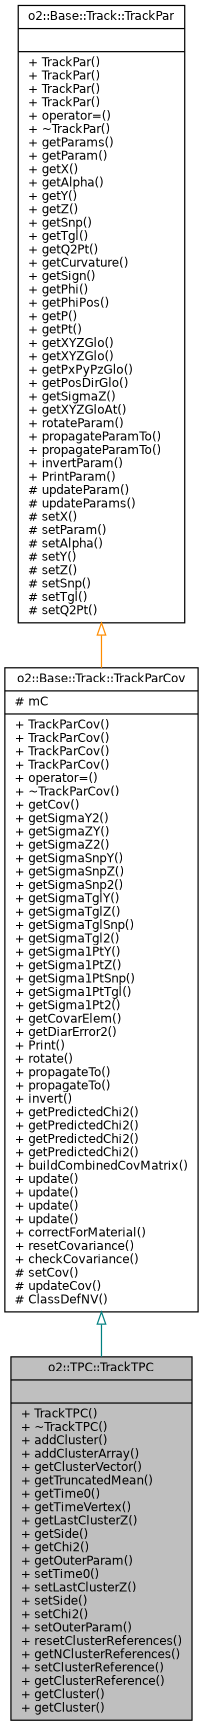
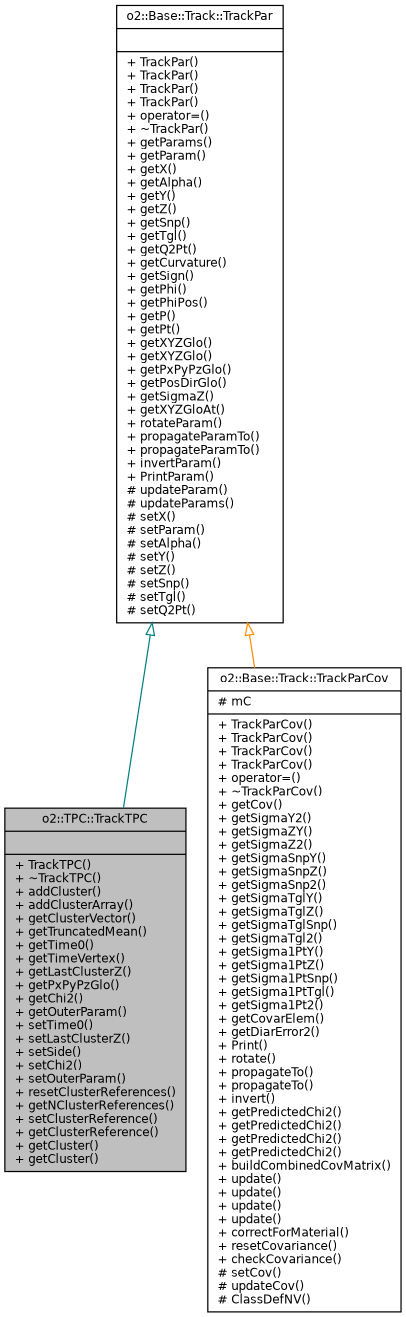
edge "o2::TPC::TrackTPC" -> "o2::Base::Track::TrackParCov": now "o2::TPC::TrackTPC" -> "o2::Base::Track::TrackPar"
node "o2::TPC::TrackTPC": text "+ getSide()" -> "+ getPxPyPzGlo()"
